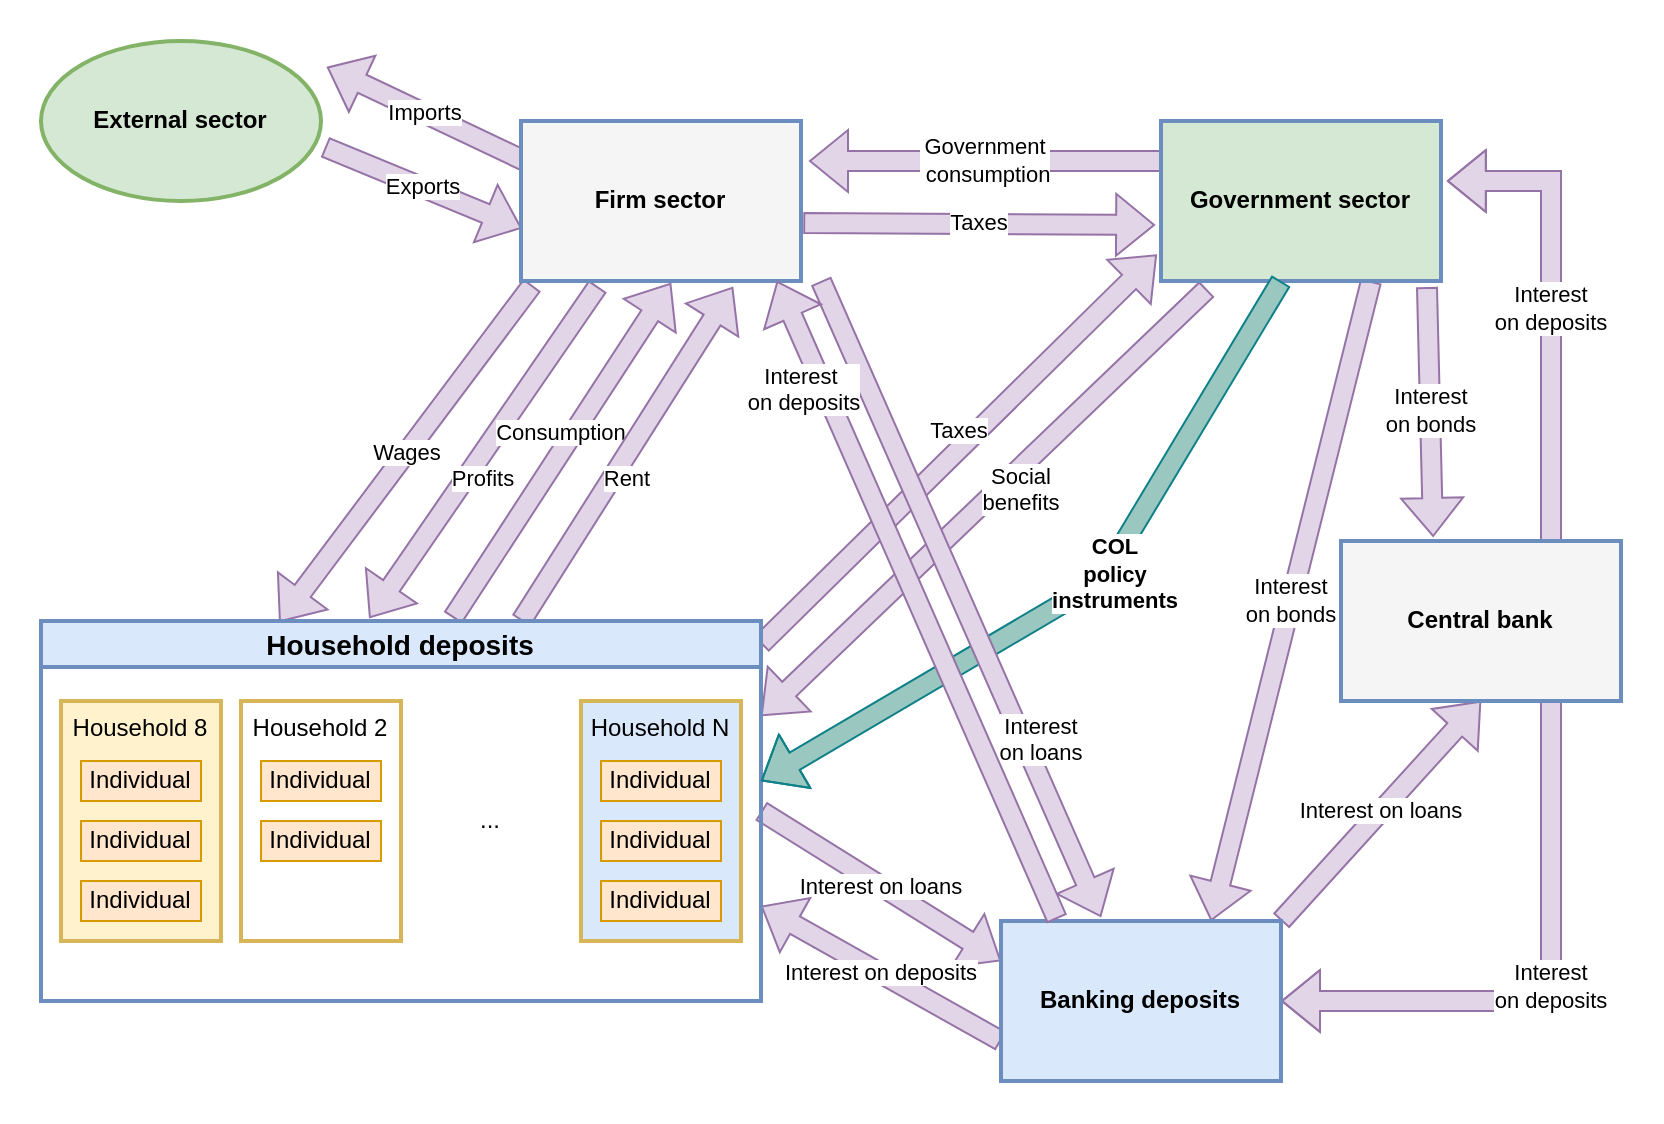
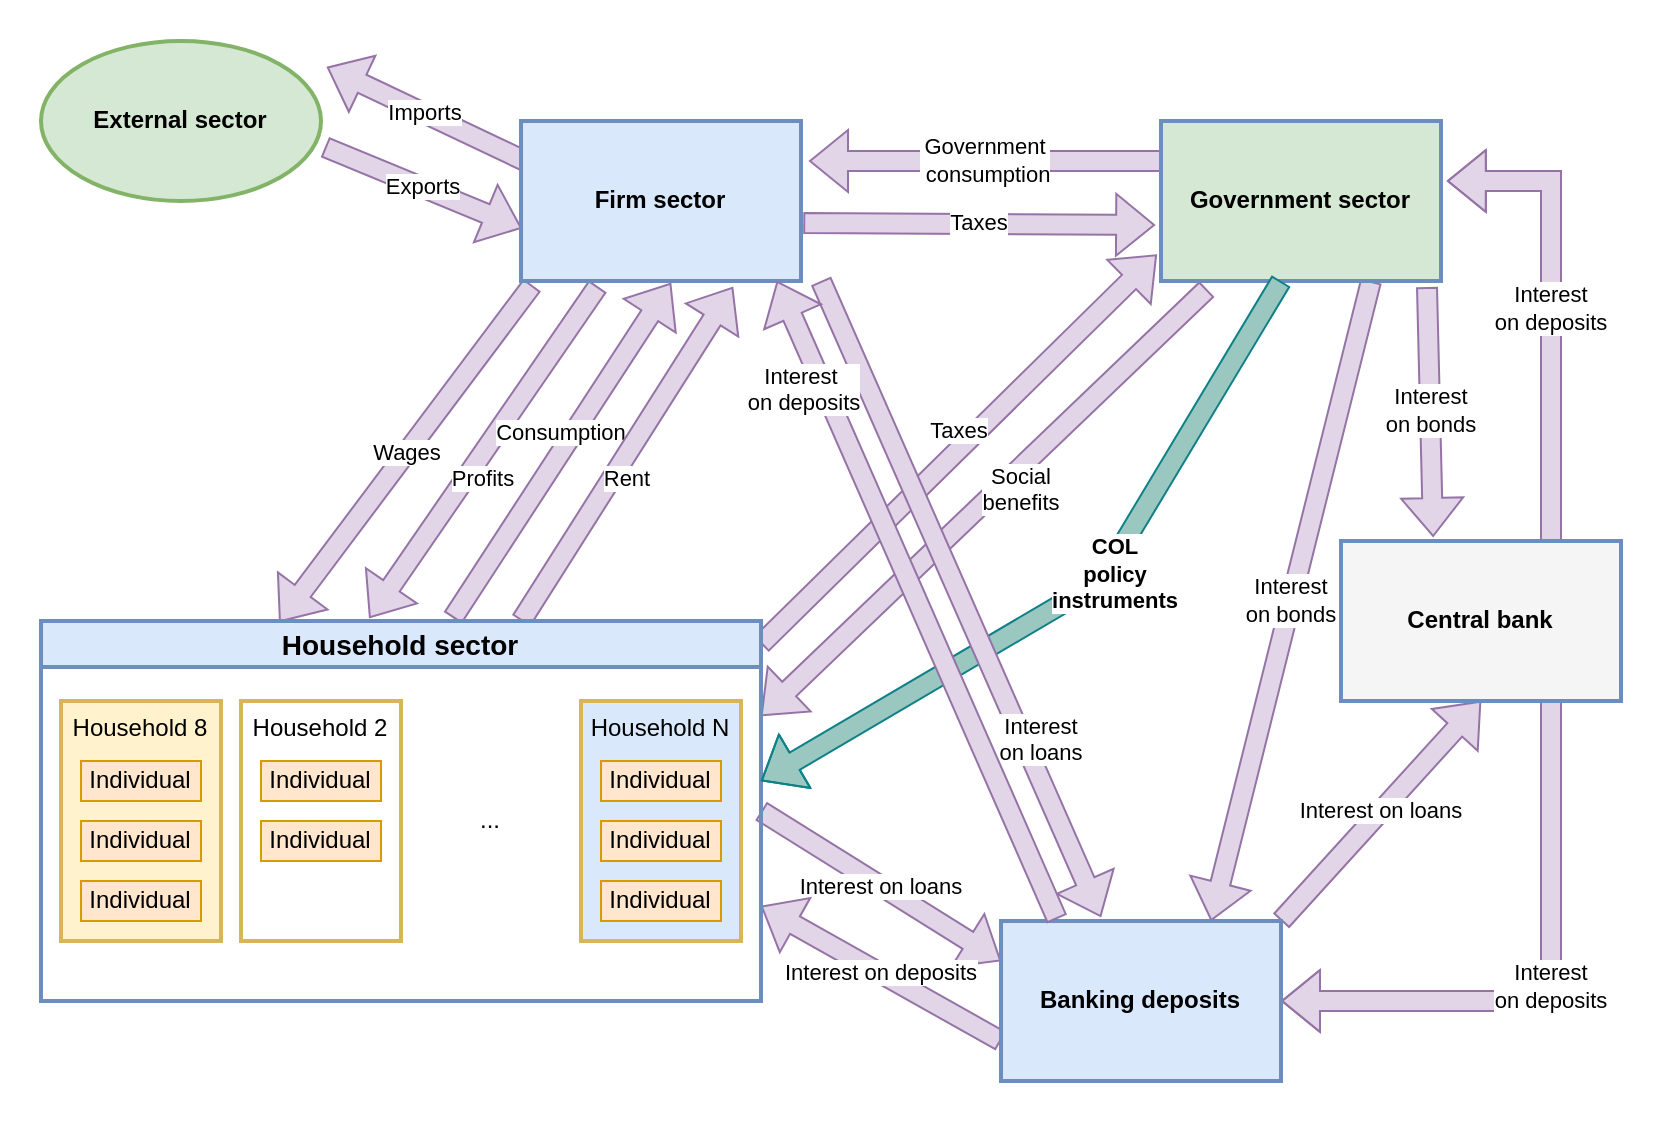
node "Firm sector": fillcolor #f5f5f5 -> #dae8fc
node "Household deposits": label "Household deposits" -> "Household sector"
